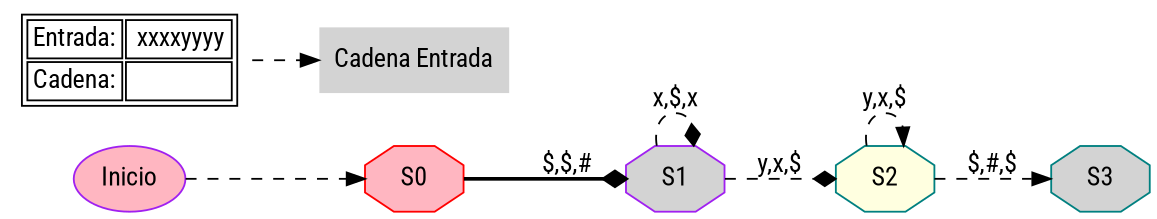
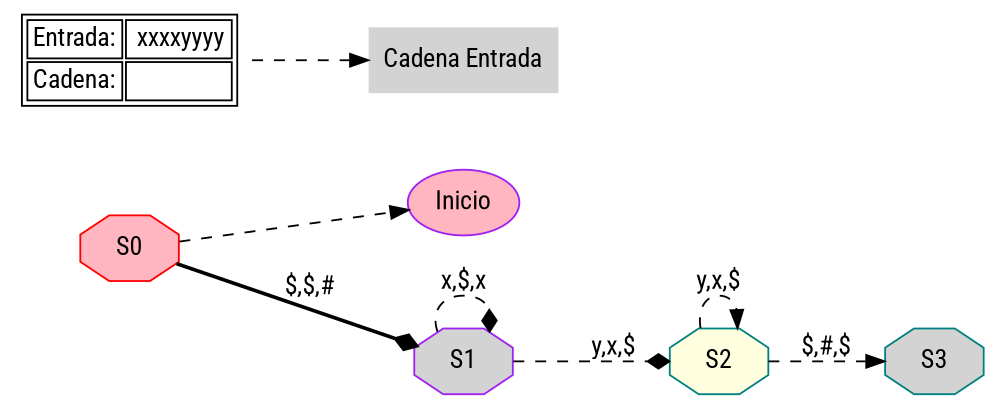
edge "Inicio" -> "S0": reversed
